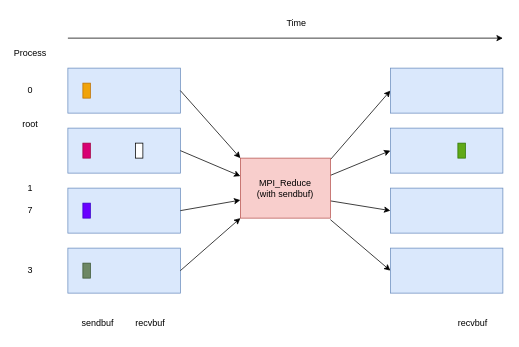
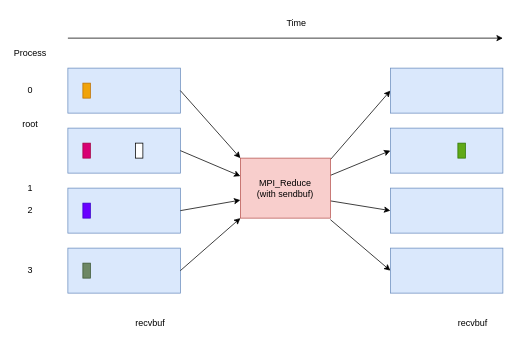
node "7": label "7" -> "2"
node "sendbuf": removed
